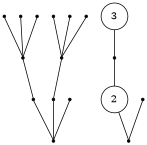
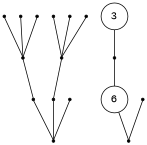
node "2": label "2" -> "6"
